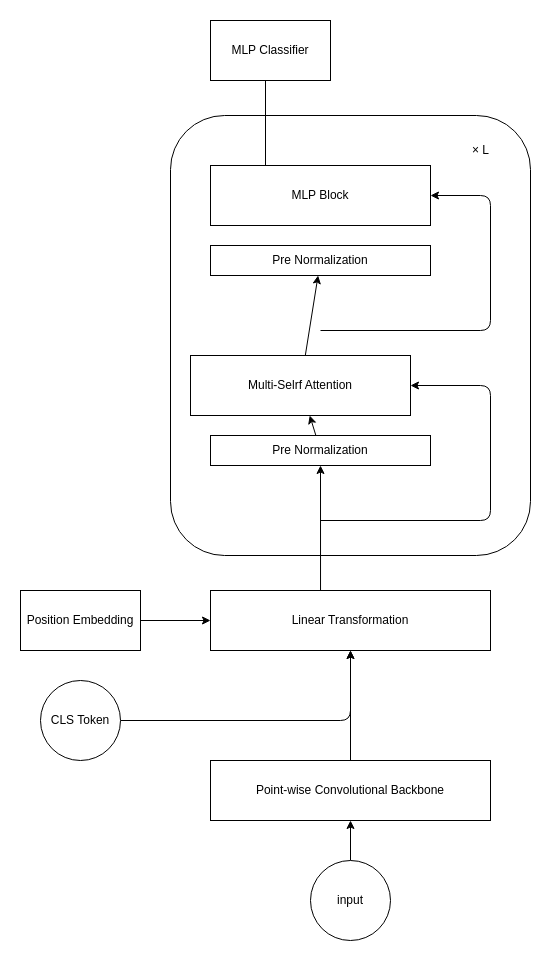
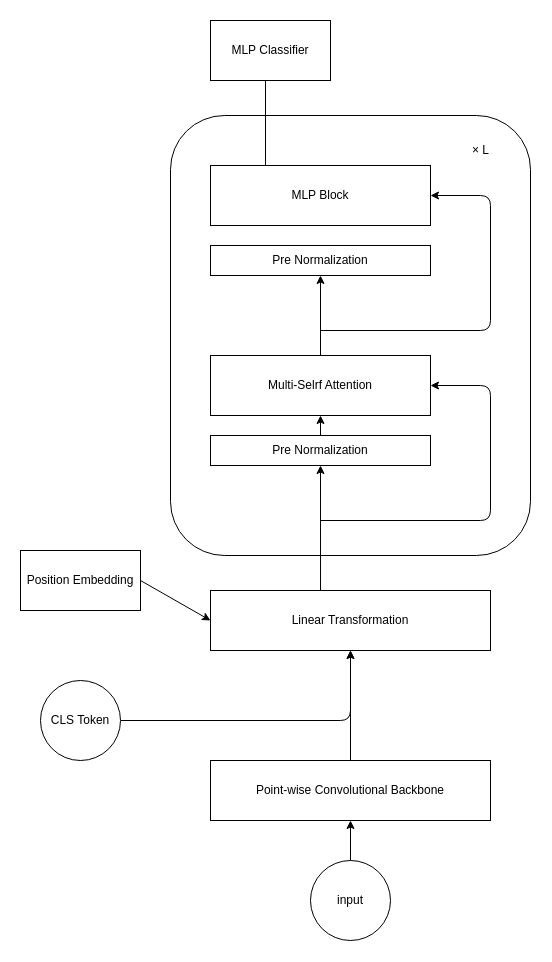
node "Multi-Selrf Attention": moved (301, 386) -> (321, 386)
node "Position Embedding": moved (81, 621) -> (81, 581)
